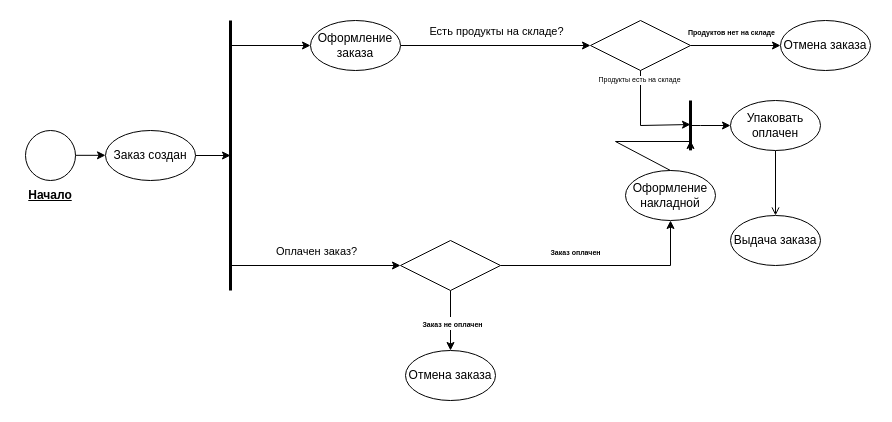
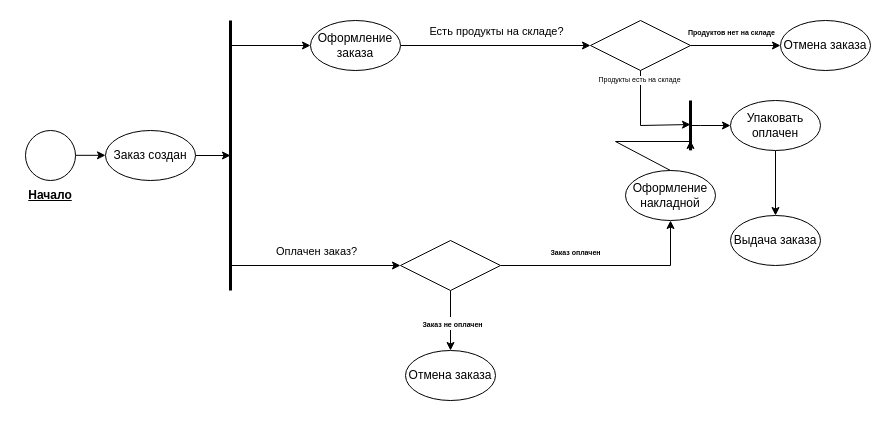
edge "Упаковать оплачен" -> "Выдача заказа": arrowhead open -> classic
